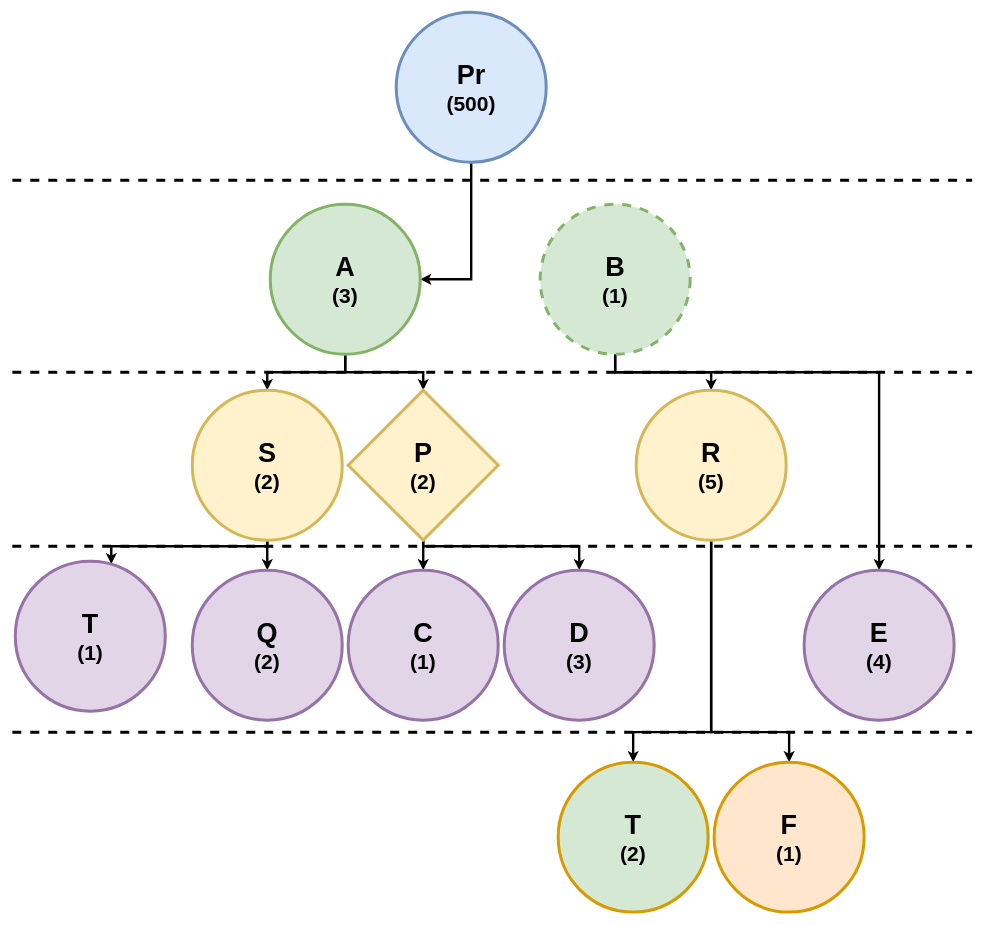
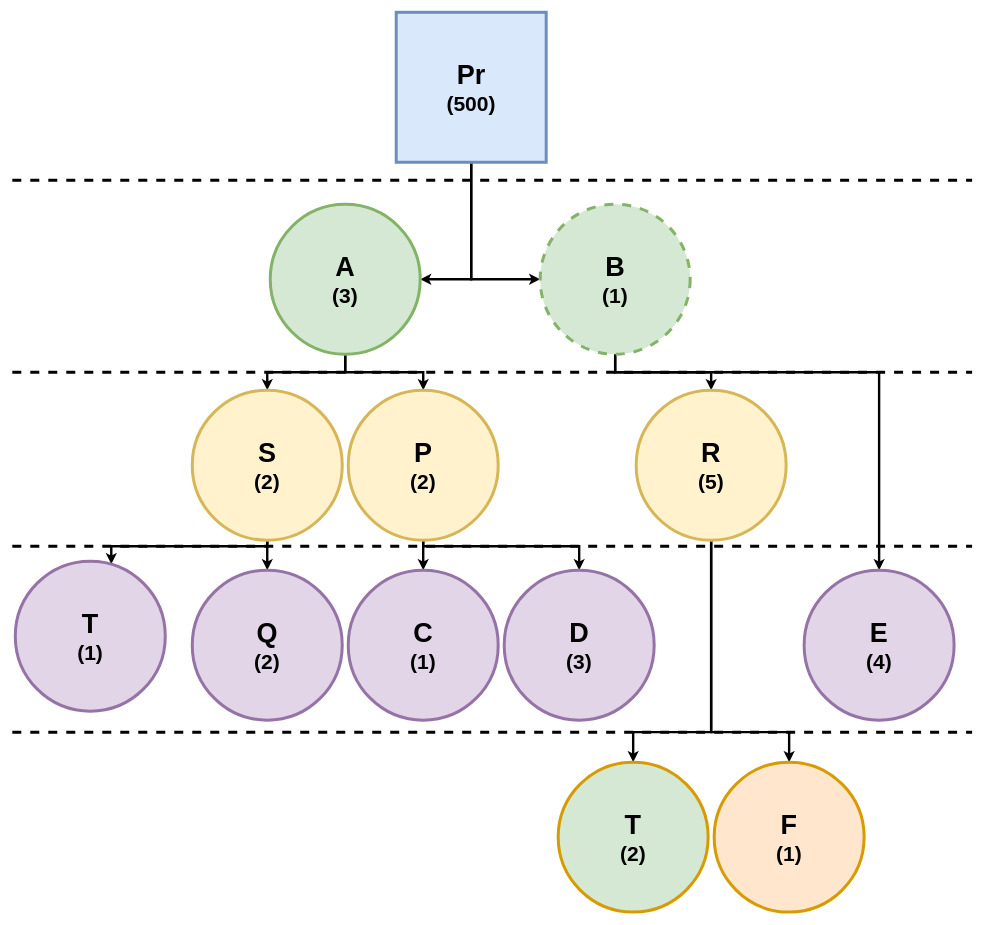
node "Pr (500)": shape ellipse -> rectangle
edge "Pr (500)" -> "B (1)": added
node "P (2)": shape diamond -> ellipse
